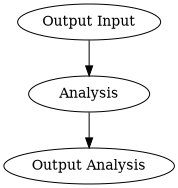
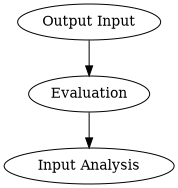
node "Analysis": label "Analysis" -> "Evaluation"
node "Output Analysis": label "Output Analysis" -> "Input Analysis"
